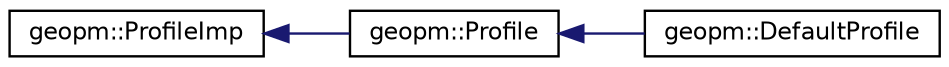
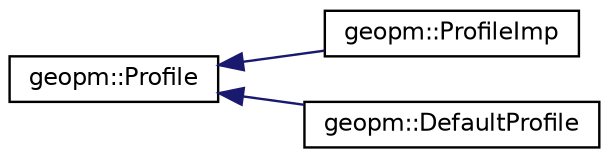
edge "geopm::Profile" -> "geopm::ProfileImp": reversed
